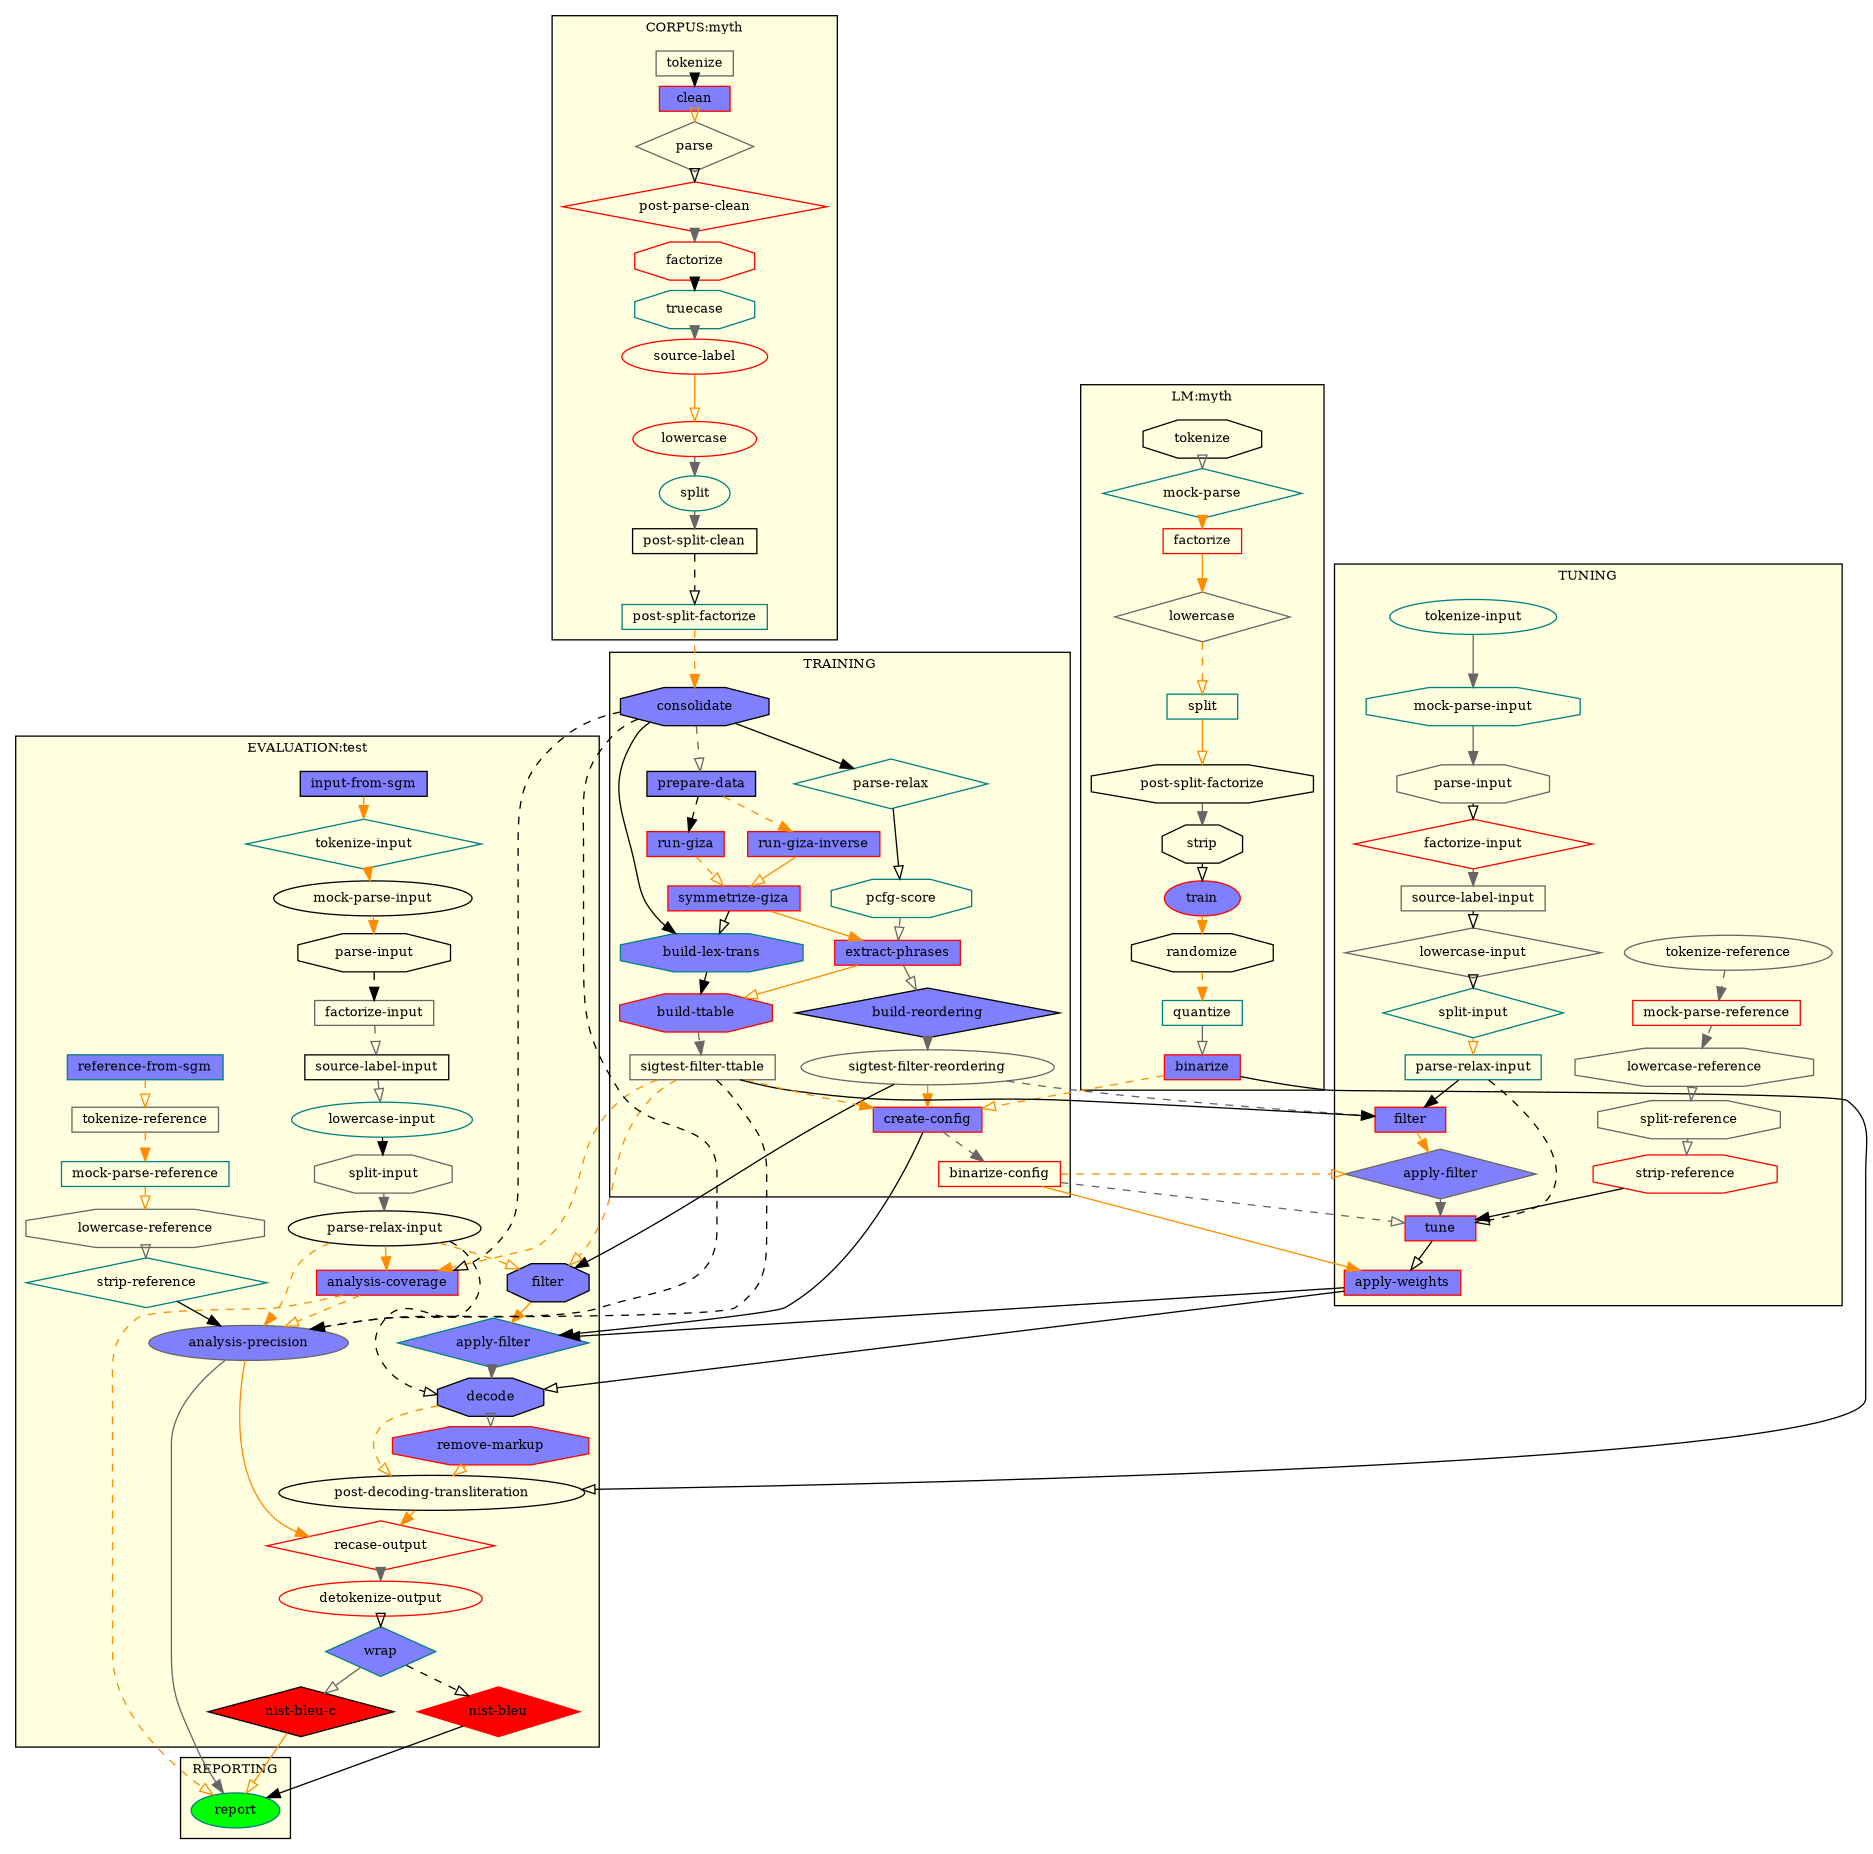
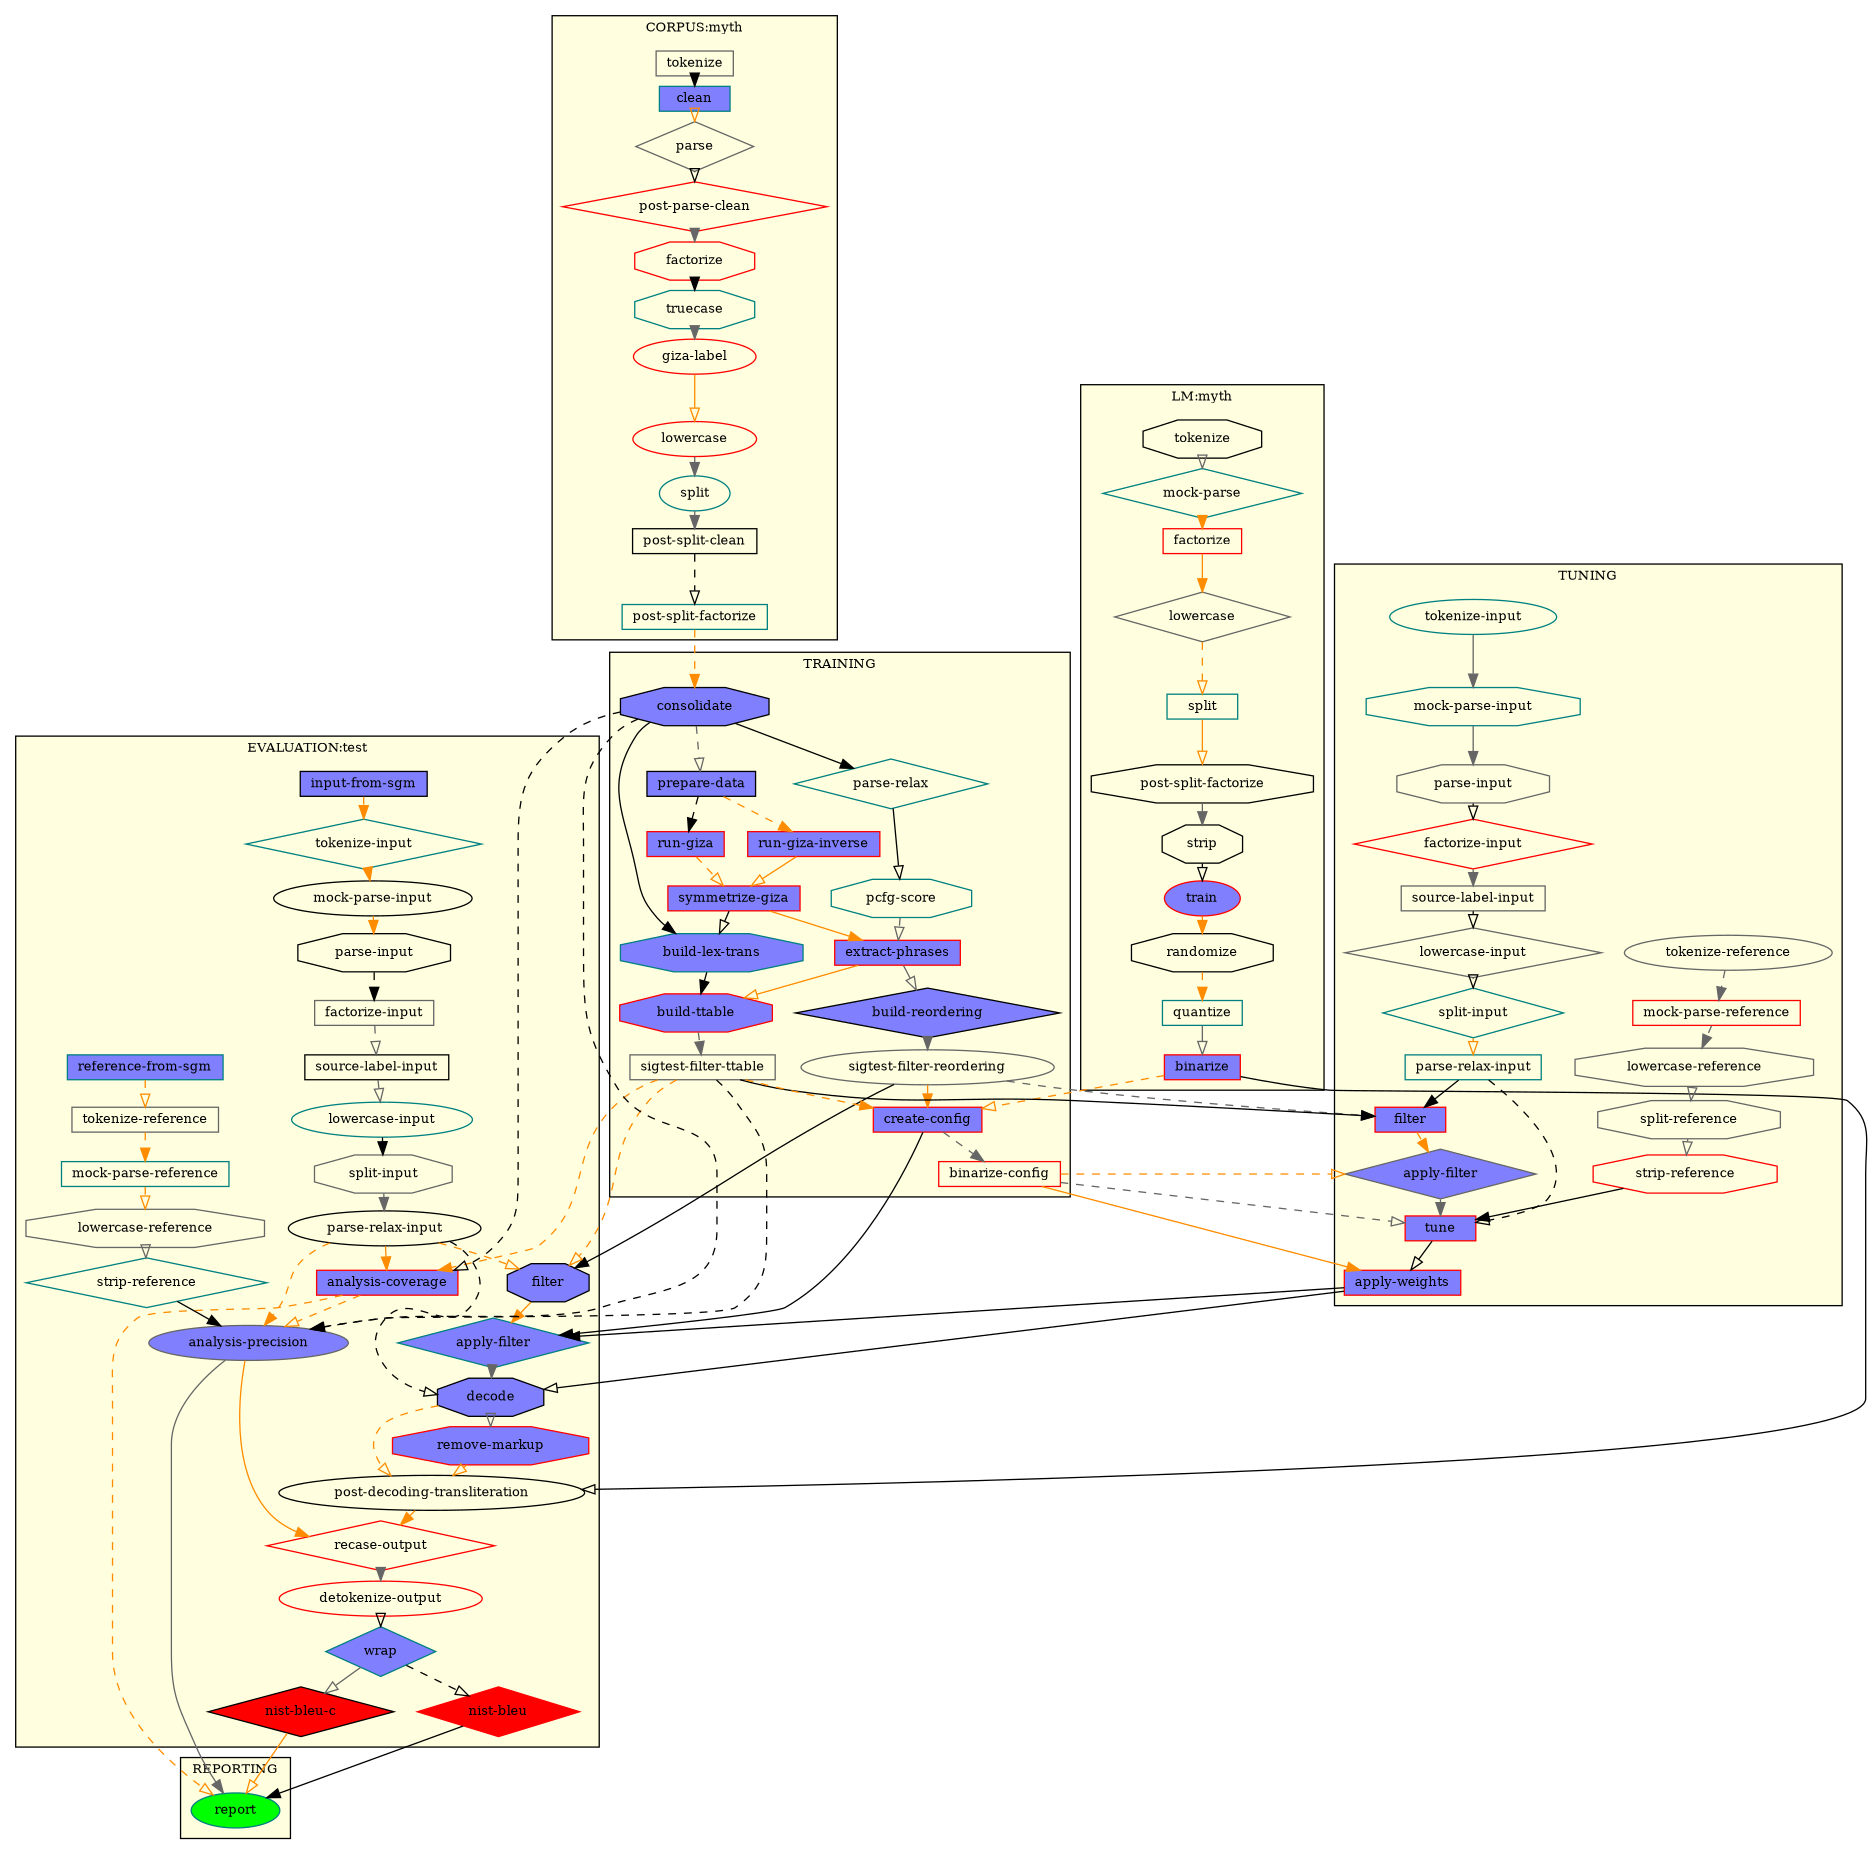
node "clean": color red -> teal
node "source-label": label "source-label" -> "giza-label"
